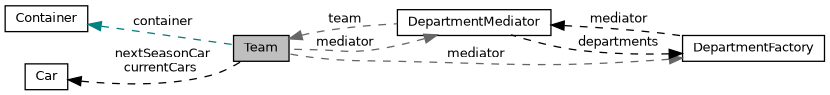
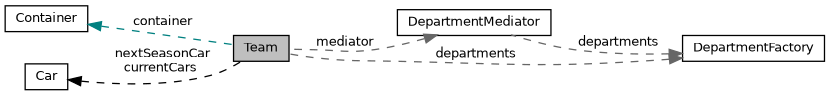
edge "DepartmentMediator" -> "Team": removed, label "team"
edge "DepartmentFactory" -> "DepartmentMediator": removed, label "mediator"
edge "DepartmentMediator" -> "DepartmentFactory": color black -> gray40
edge "Team" -> "DepartmentFactory": label " mediator" -> " departments"
